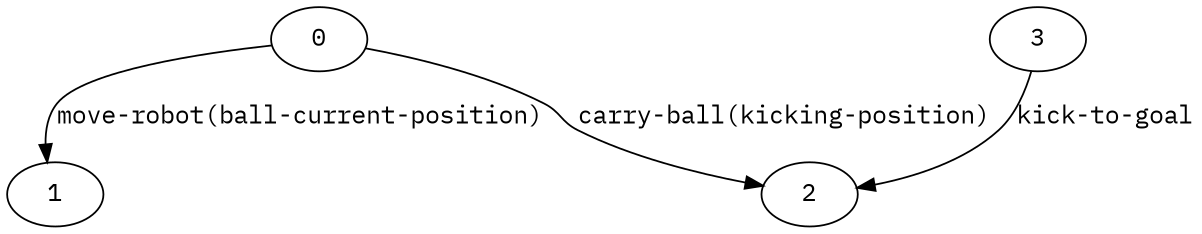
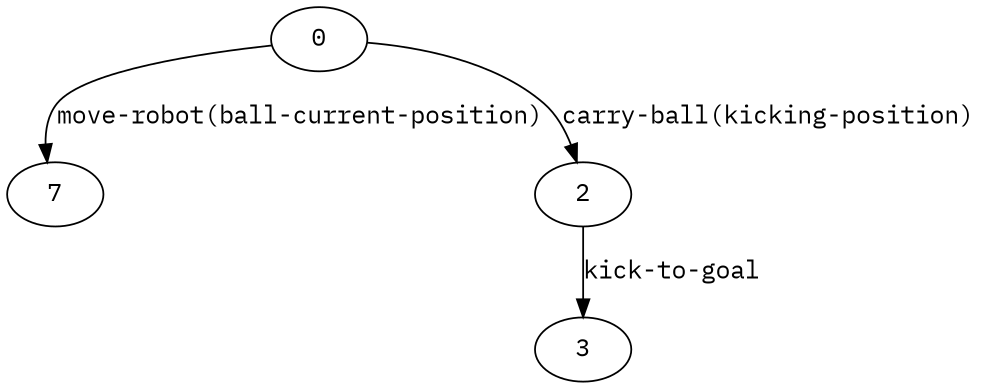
edge "3" -> "2": reversed
node "1": label "1" -> "7"
